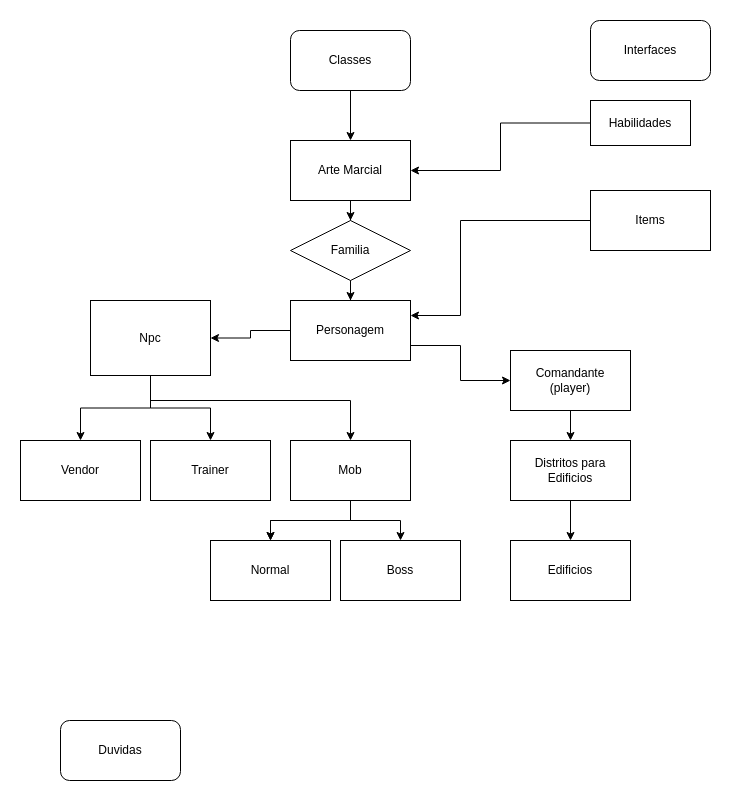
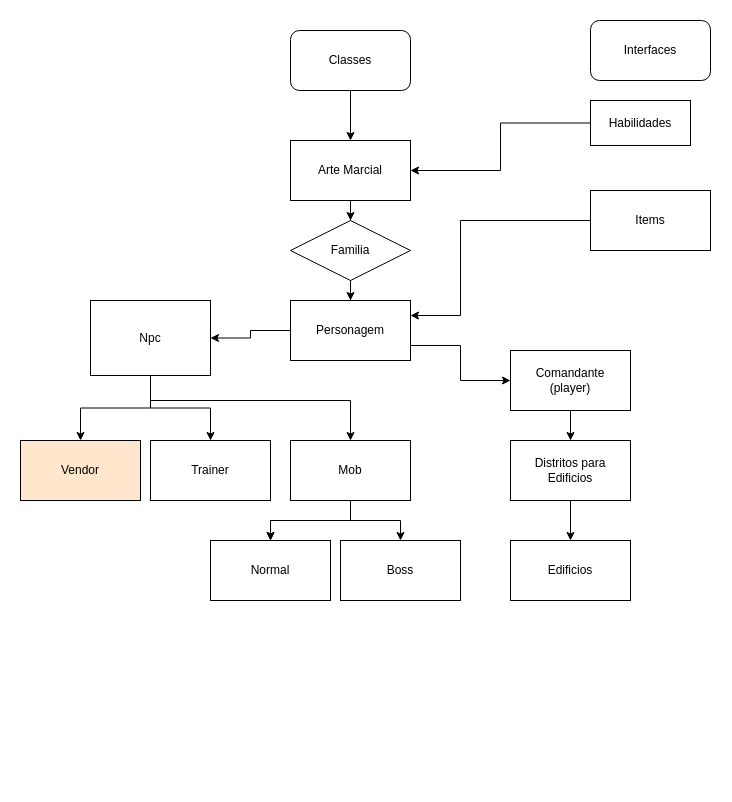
node "Vendor": fillcolor #ffffff -> #ffe6cc
node "Duvidas": removed
